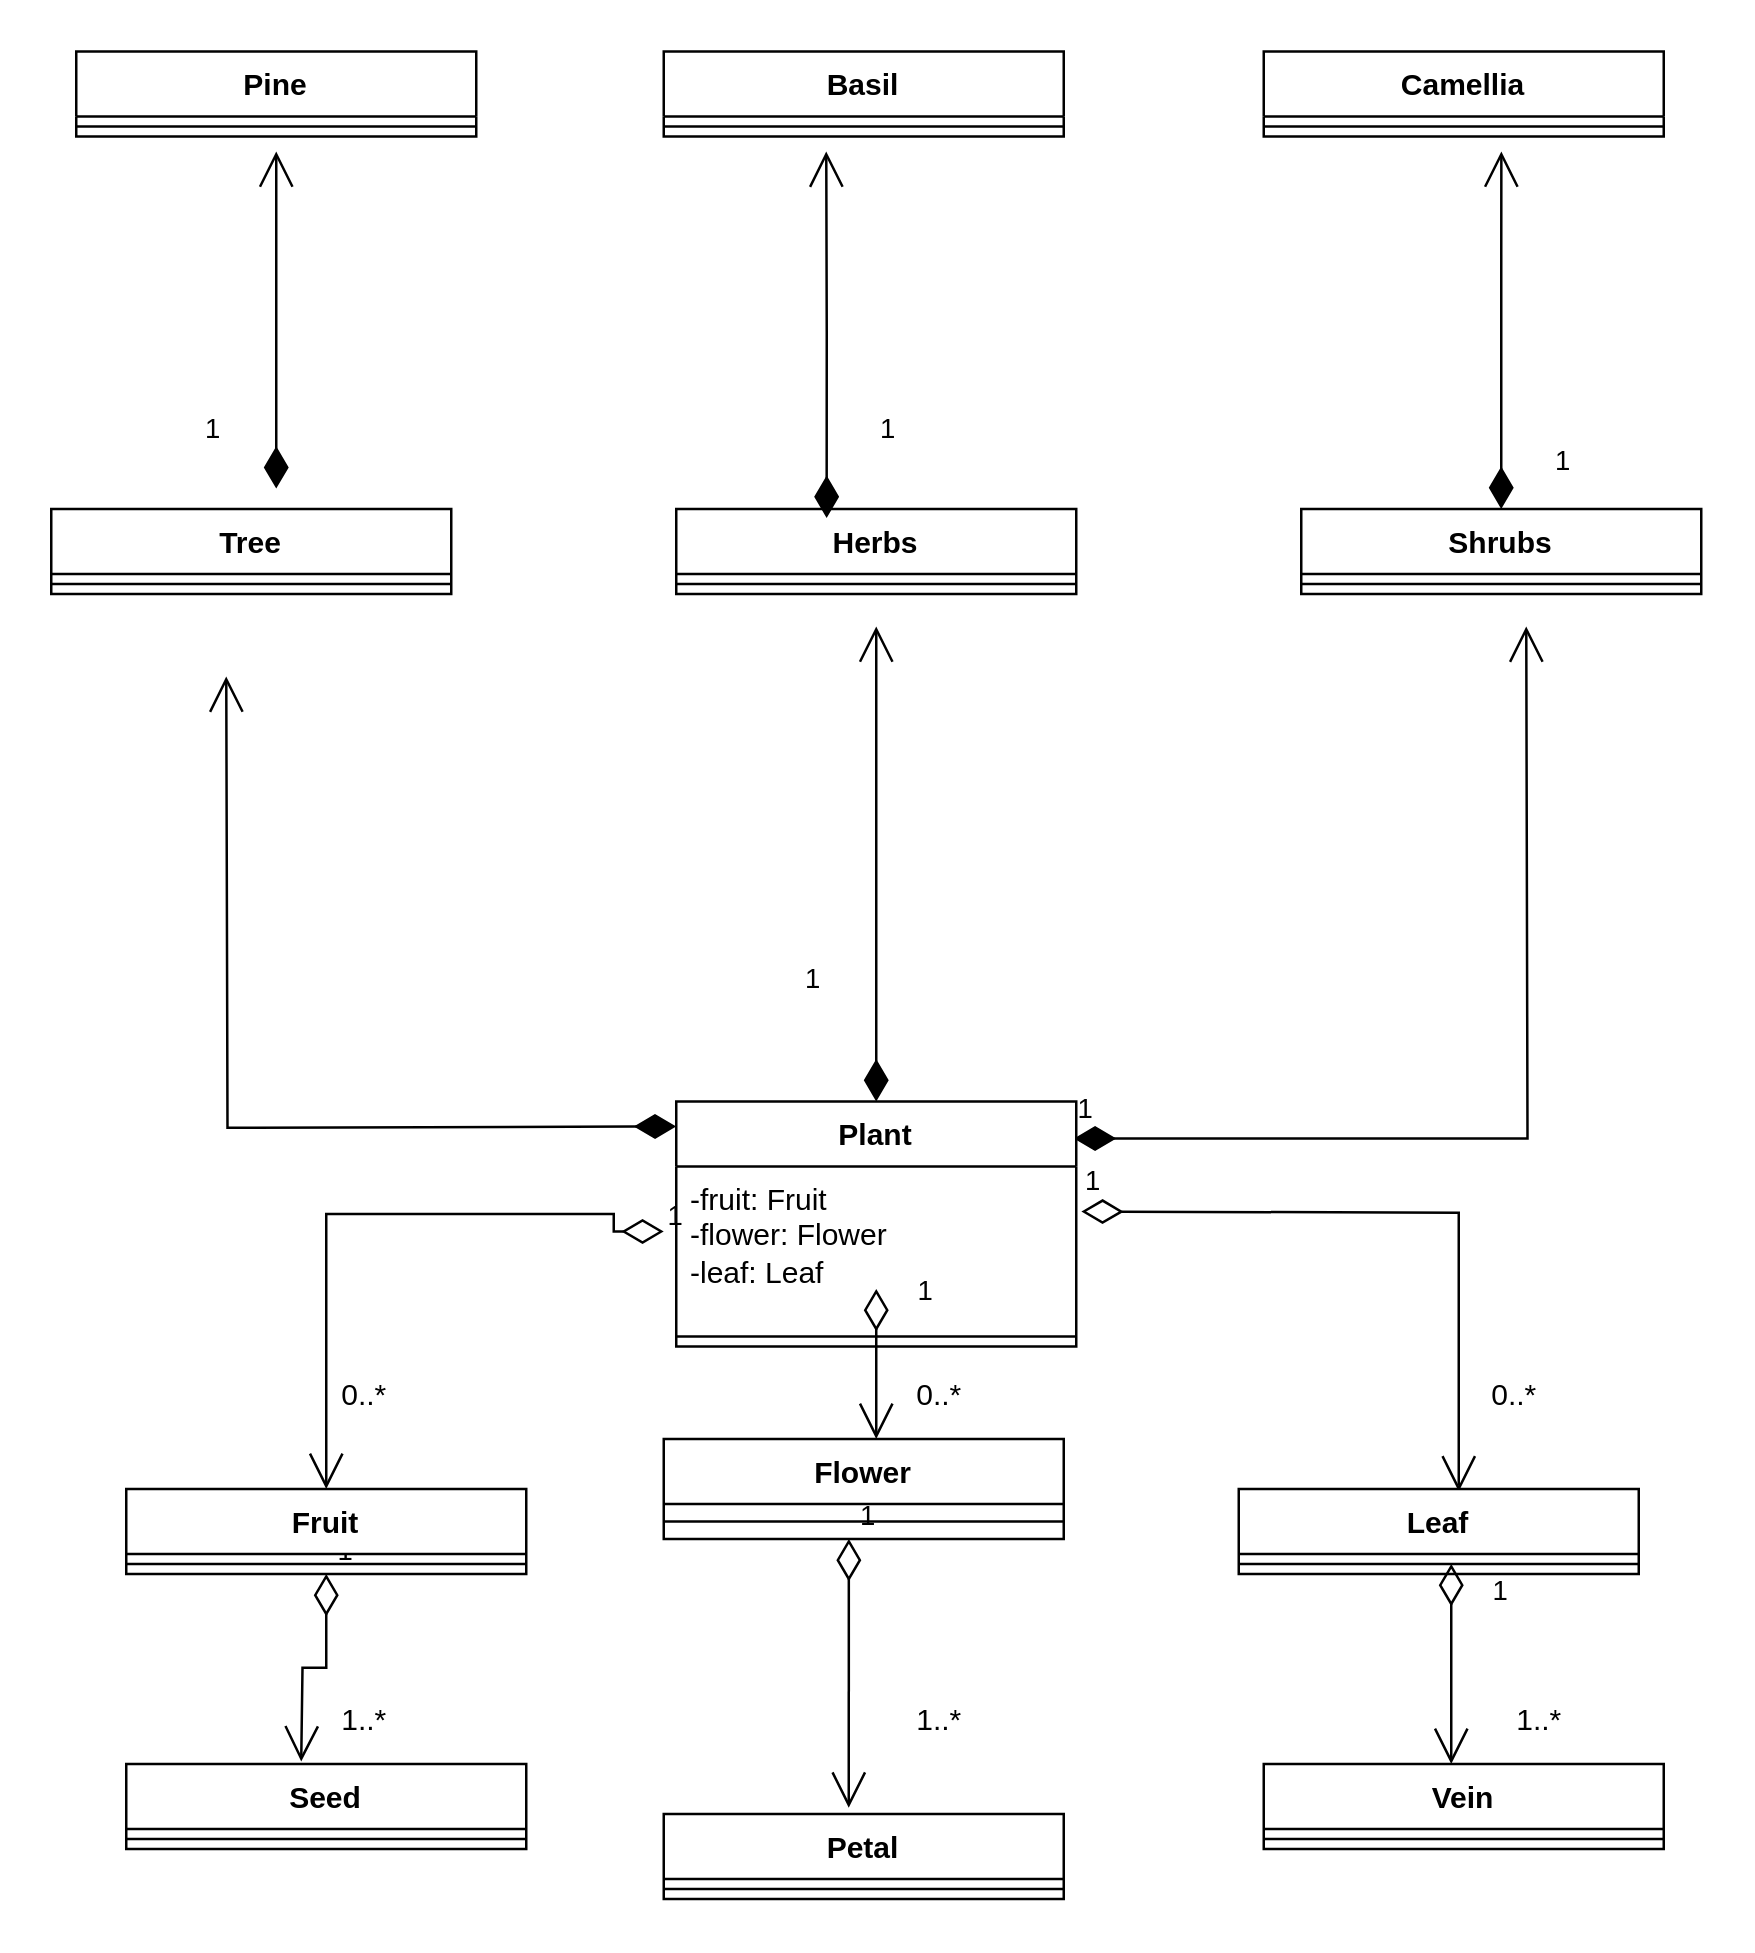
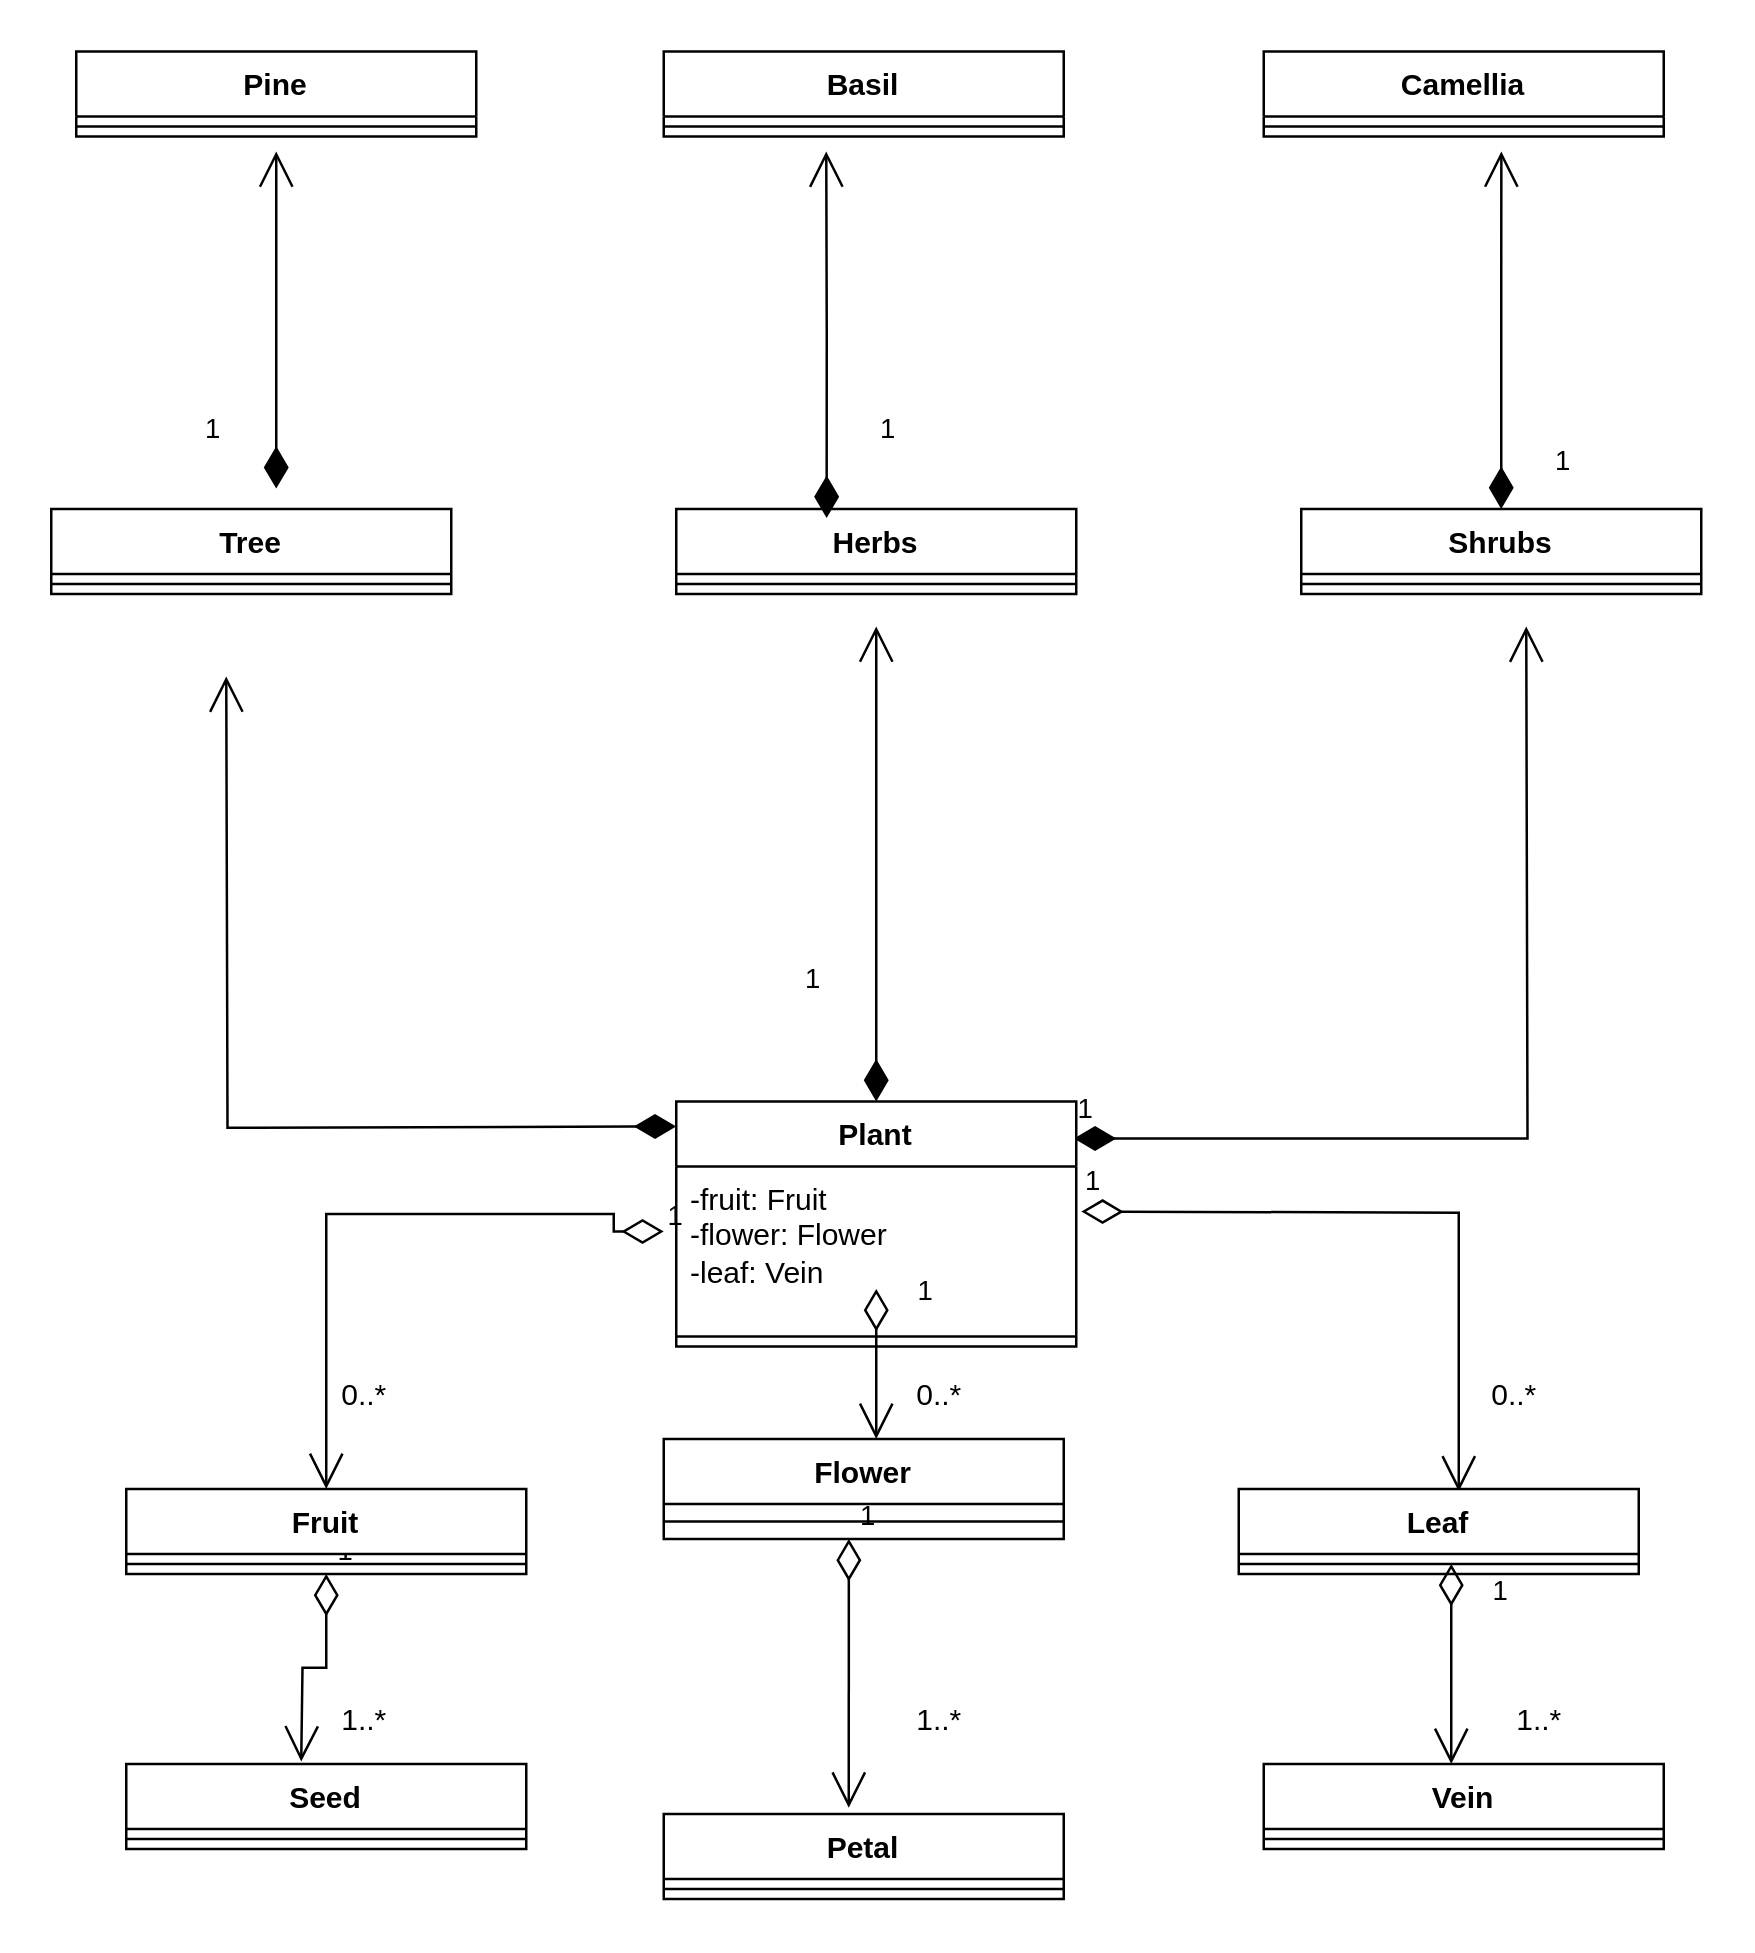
node "-fruit: Fruit -flower: Flower -leaf: Leaf": label "-fruit: Fruit -flower: Flower -leaf: Leaf" -> "-fruit: Fruit -flower: Flower -leaf: Vein"
